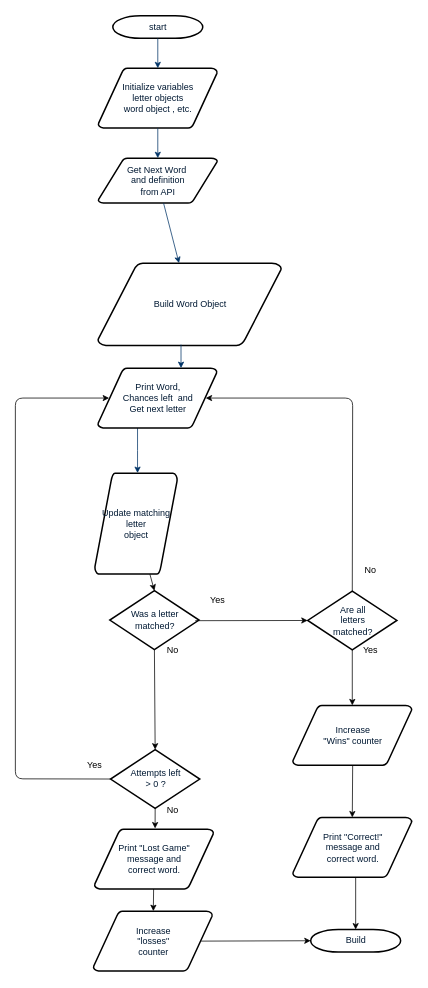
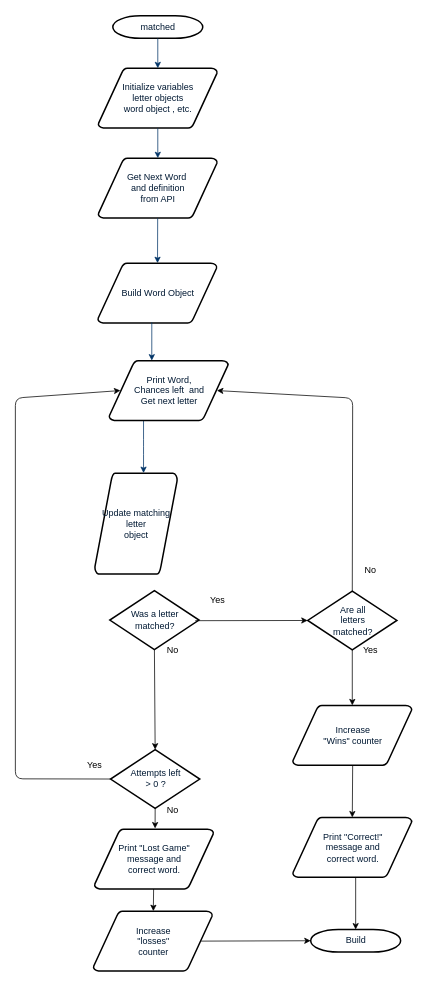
node "start": label "start" -> "matched"
node "Get Next Word and definition from API": size 119x45 -> 119x60
node "Build Word Object": size 184x83 -> 119x60
node "Print Word, Chances left and Get next letter": moved (158, 398) -> (169, 390)
edge "Update matching letter object" -> "Was a letter matched?": removed
